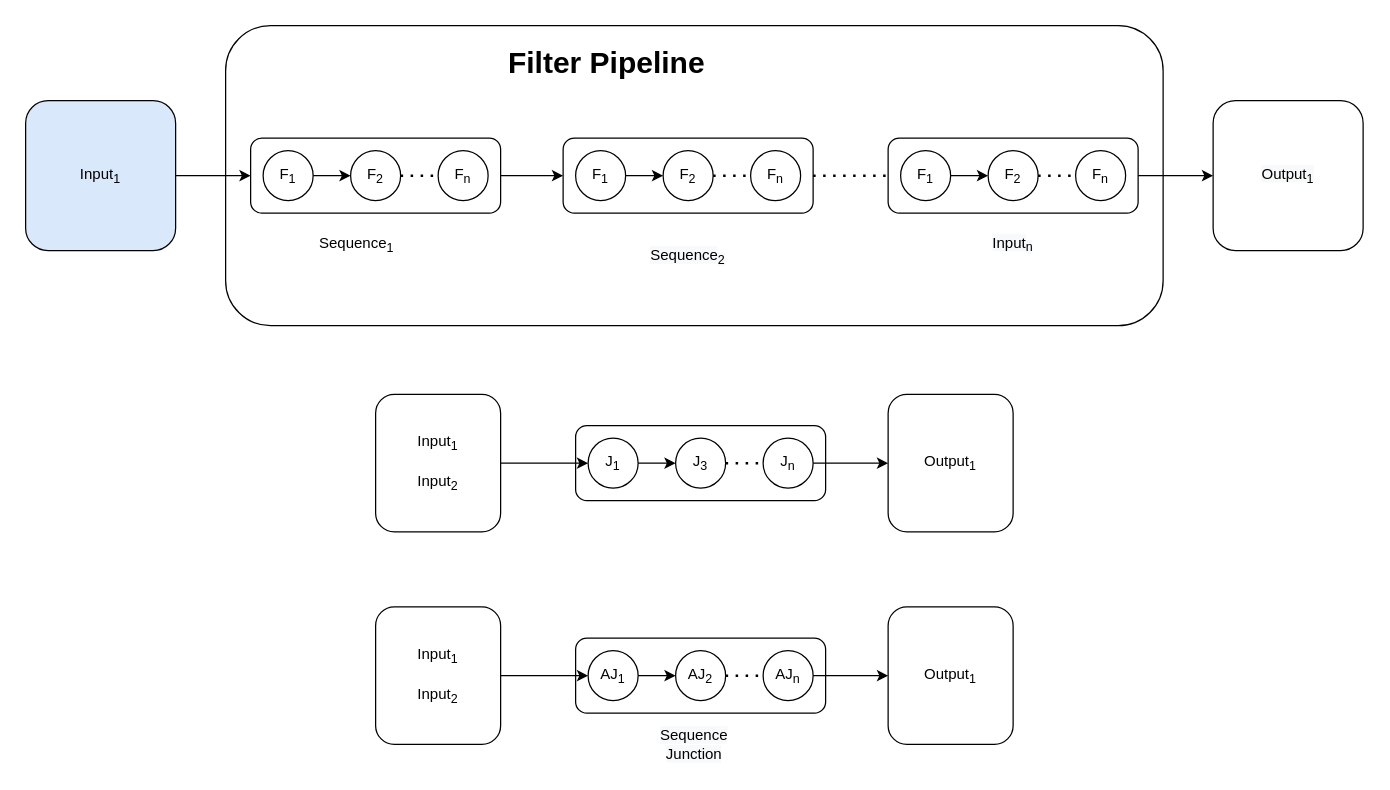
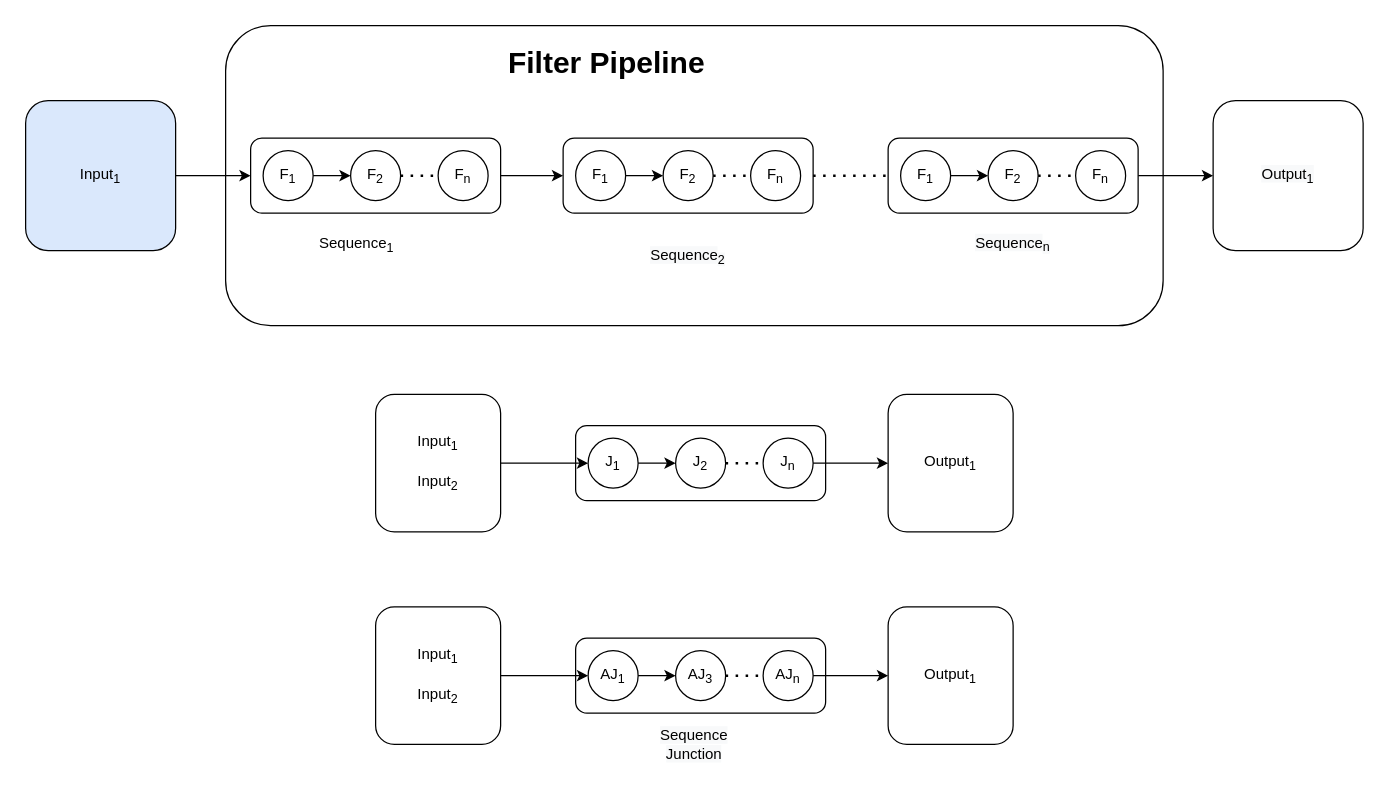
node "Inputn": label "Inputn" -> "Sequencen"
node "J3": label "J3" -> "J2"
node "AJ2": label "AJ2" -> "AJ3"
